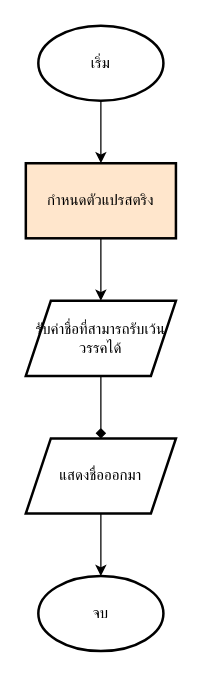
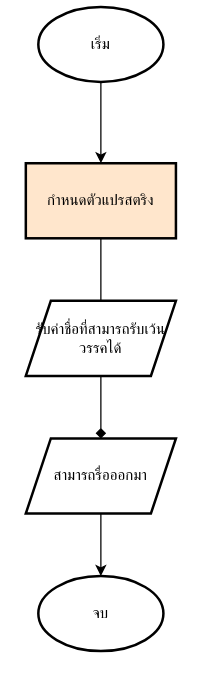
node "เริ่ม": moved (101, 63) -> (101, 44)
edge "กำหนดตัวแปรสตริง" -> "รับค่าชื่อที่สามารถรับเว้นวรรคได้": arrowhead classic -> none
node "แสดงชื่อออกมา": label "แสดงชื่อออกมา" -> "สามารถรื่อออกมา"
